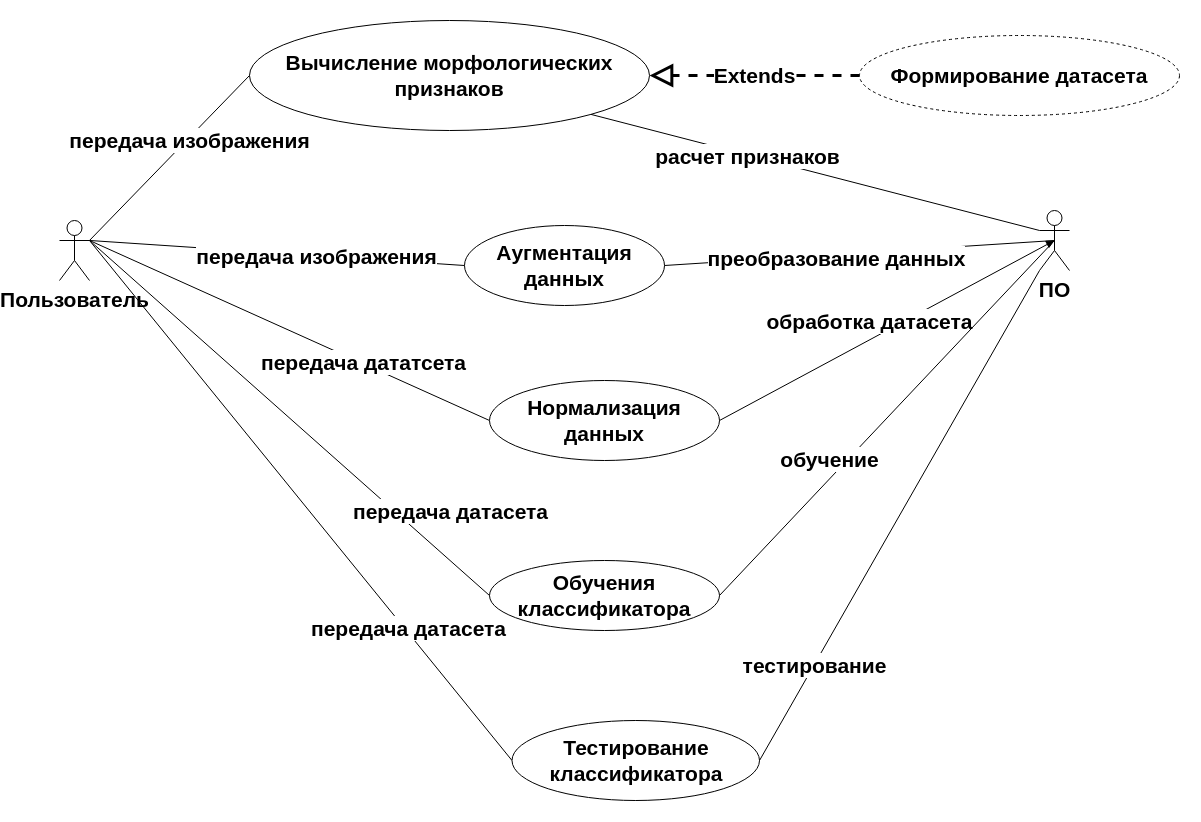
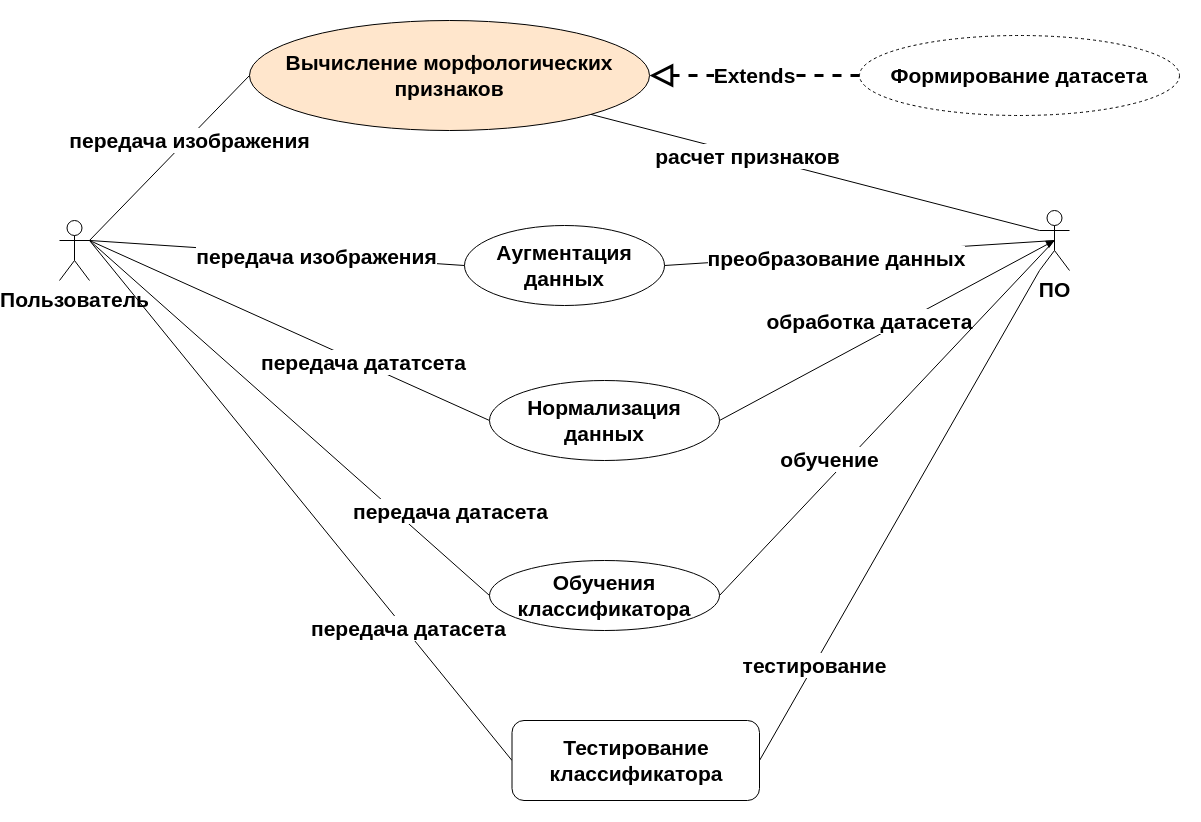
node "Вычисление морфологических признаков": fillcolor #ffffff -> #ffe6cc
node "Тестирование классификатора": shape ellipse -> rounded rectangle
